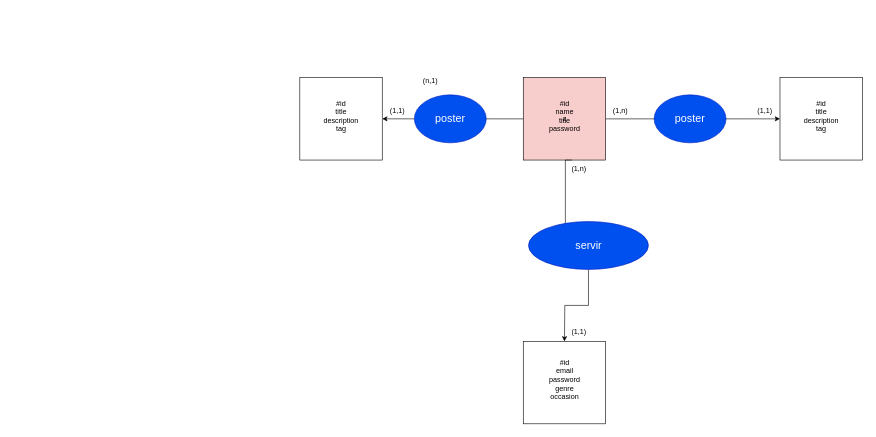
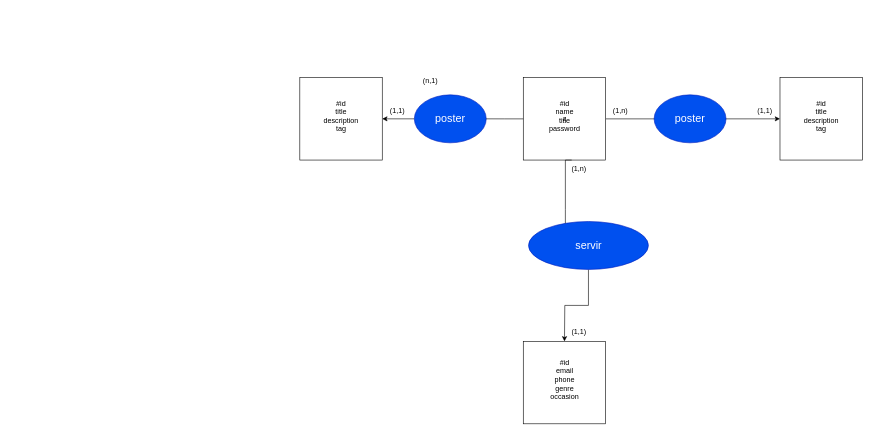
node "z": fillcolor #f8cecc -> #ffffff
node "#id email password genre occasion": label "#id email password genre occasion" -> "#id email phone genre occasion"
